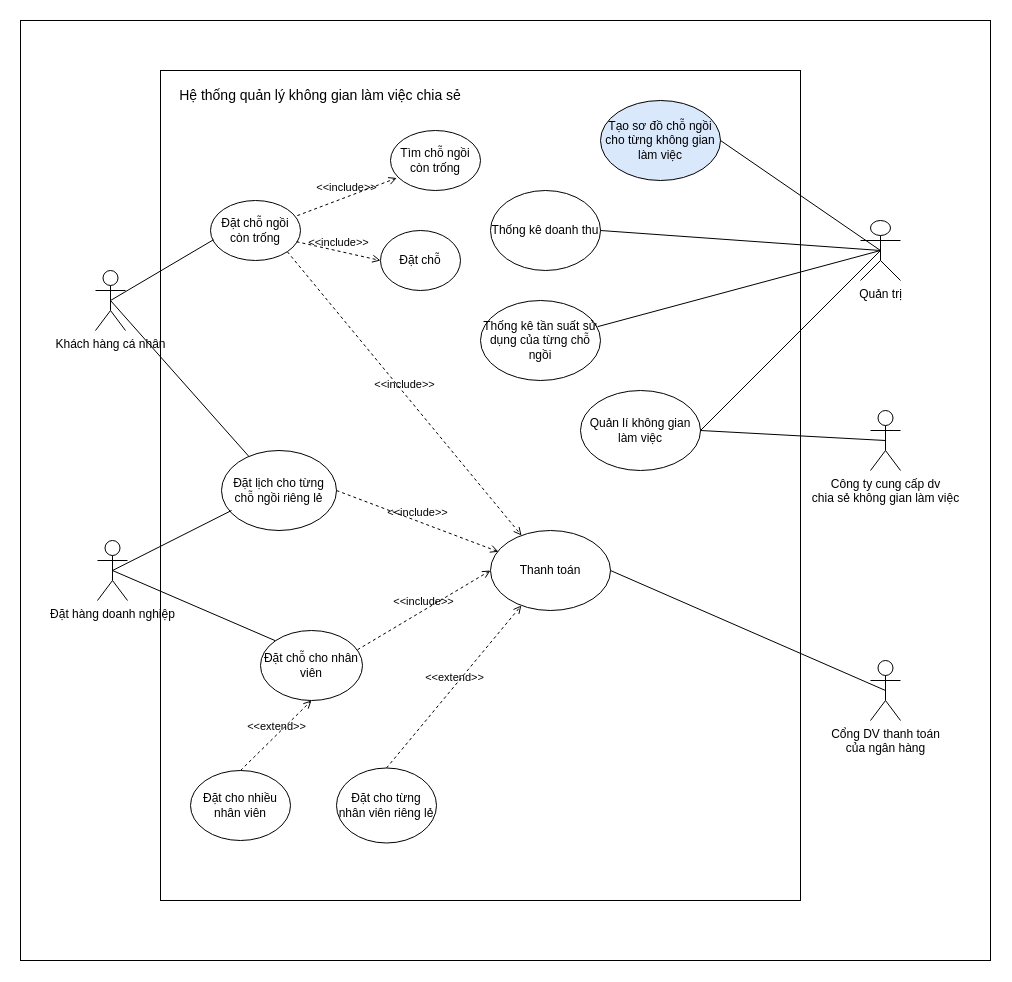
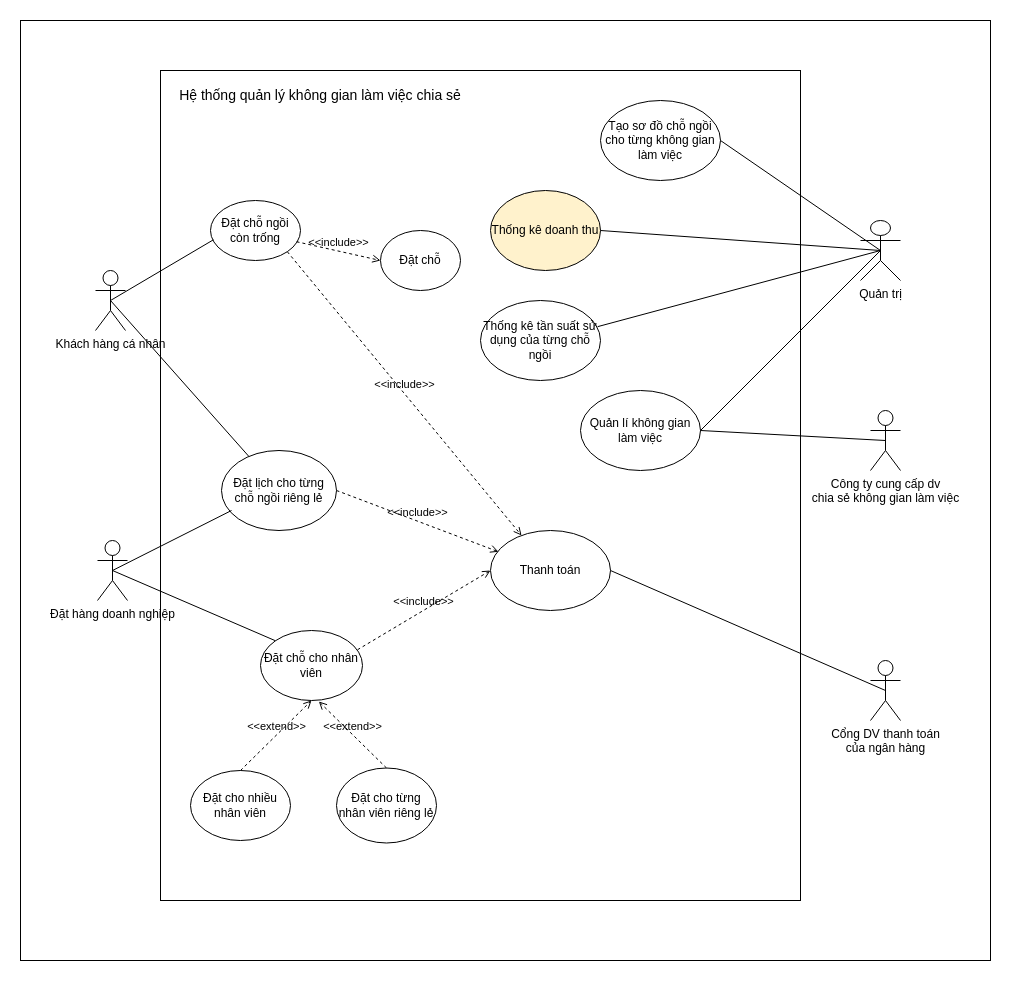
node "Tạo sơ đồ chỗ ngồi cho từng không gian làm việc": fillcolor #dae8fc -> #ffffff
node "Tìm chỗ ngồi còn trống": removed
edge "Đặt chỗ ngồi còn trống" -> "Tìm chỗ ngồi còn trống": removed, label "<<include>>"
node "Thống kê doanh thu": fillcolor #ffffff -> #fff2cc
edge "Đặt cho từng nhân viên riêng lẻ" -> "Thanh toán": now "Đặt cho từng nhân viên riêng lẻ" -> "Đặt chỗ cho nhân viên"
